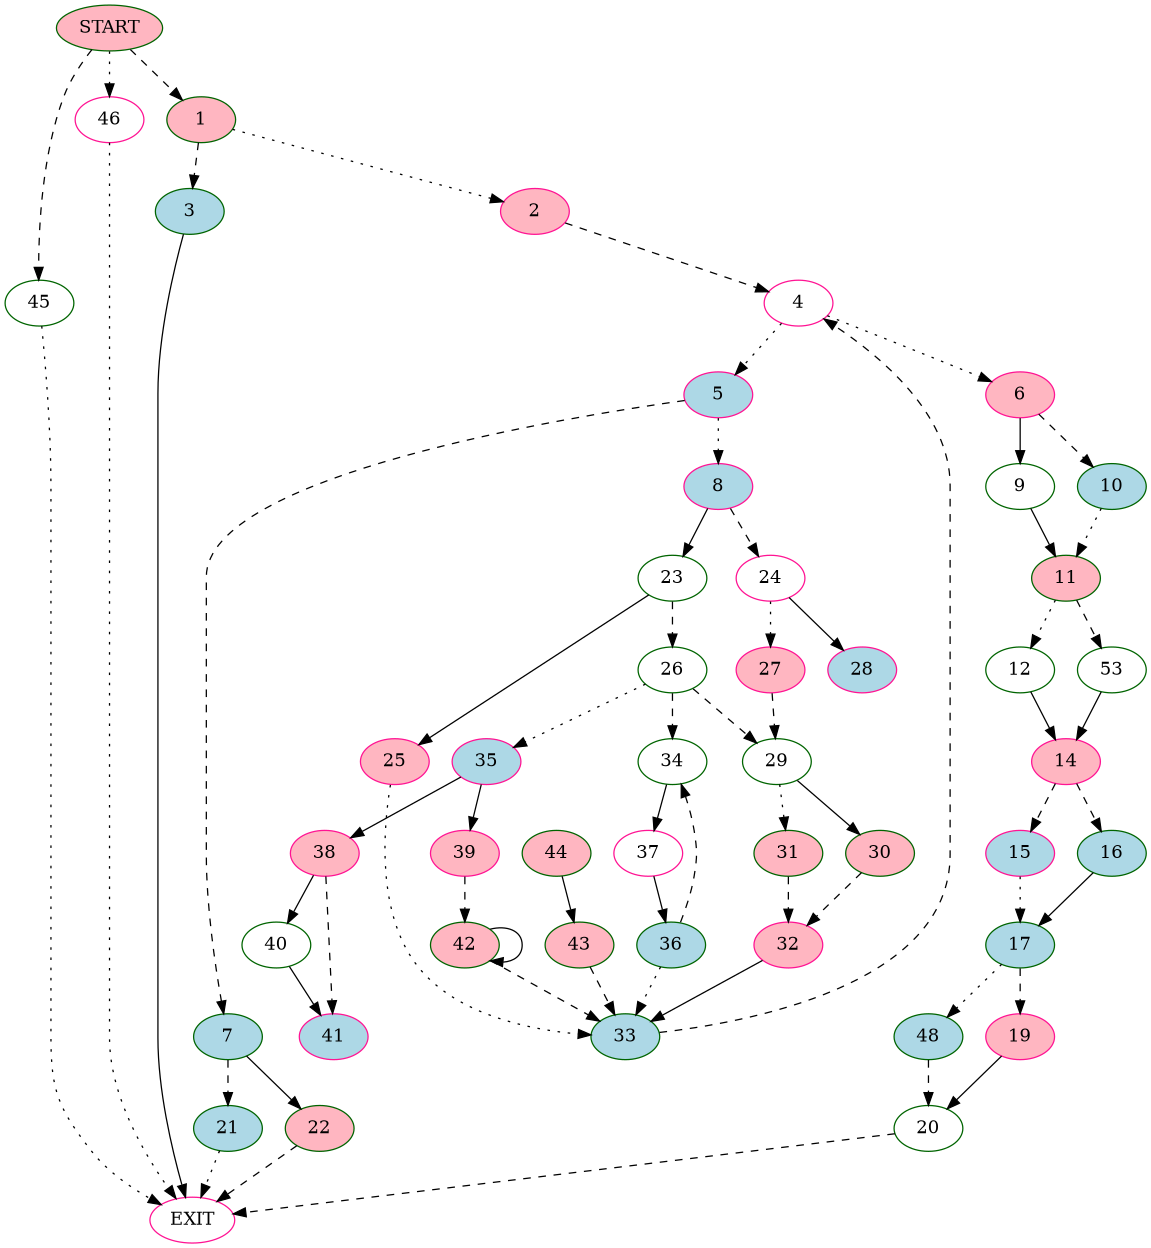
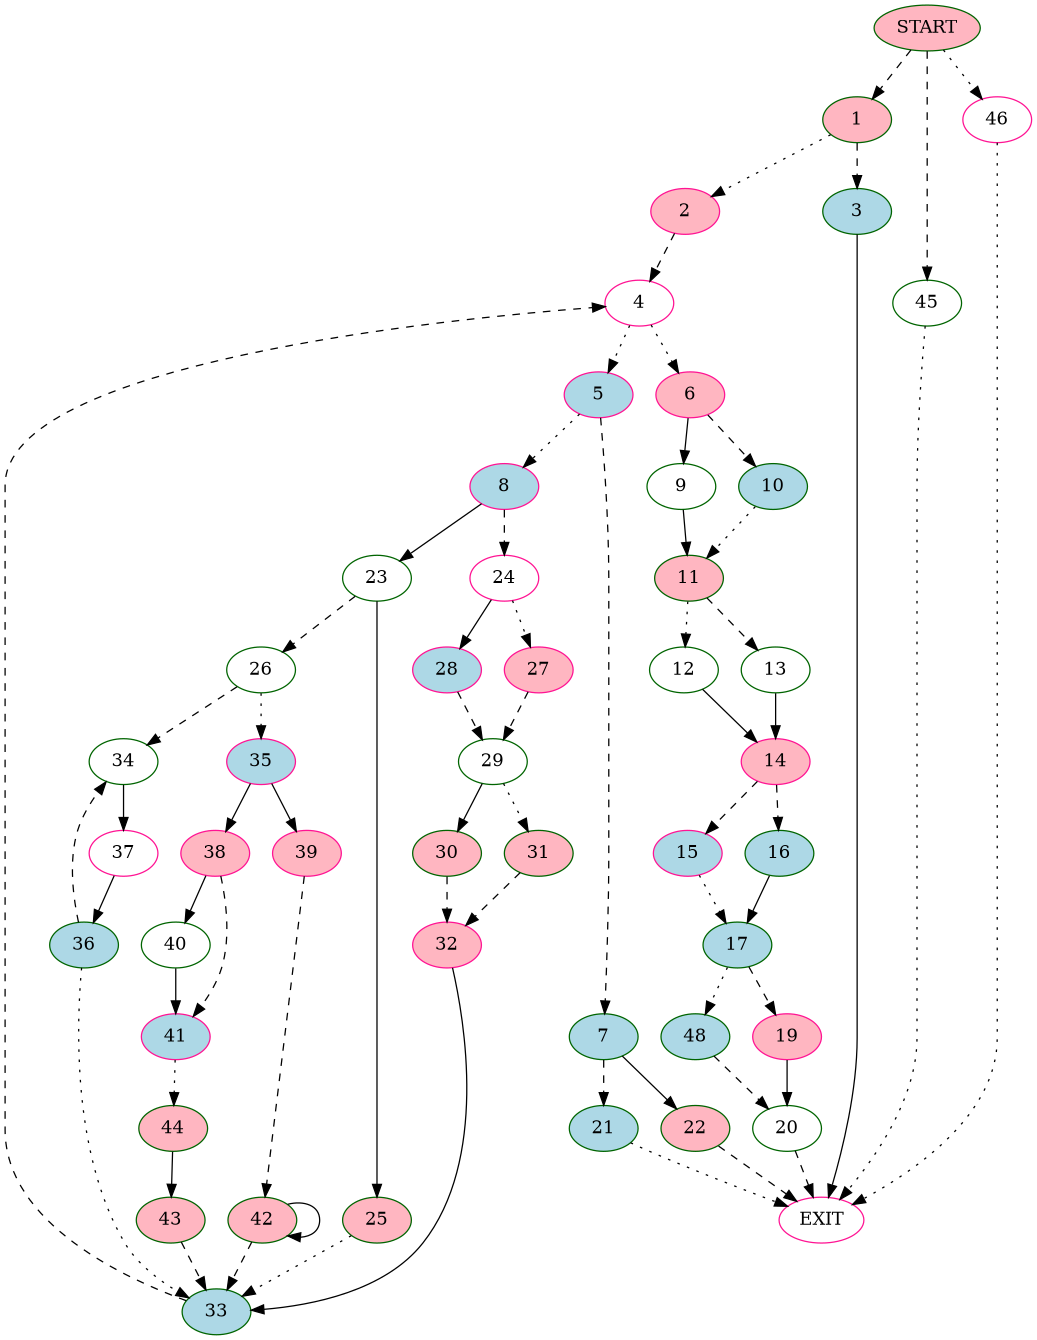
node "53": label "53" -> "13"
edge "26" -> "29": now "28" -> "29"
node "25": color deeppink -> darkgreen
edge "41" -> "44": added
